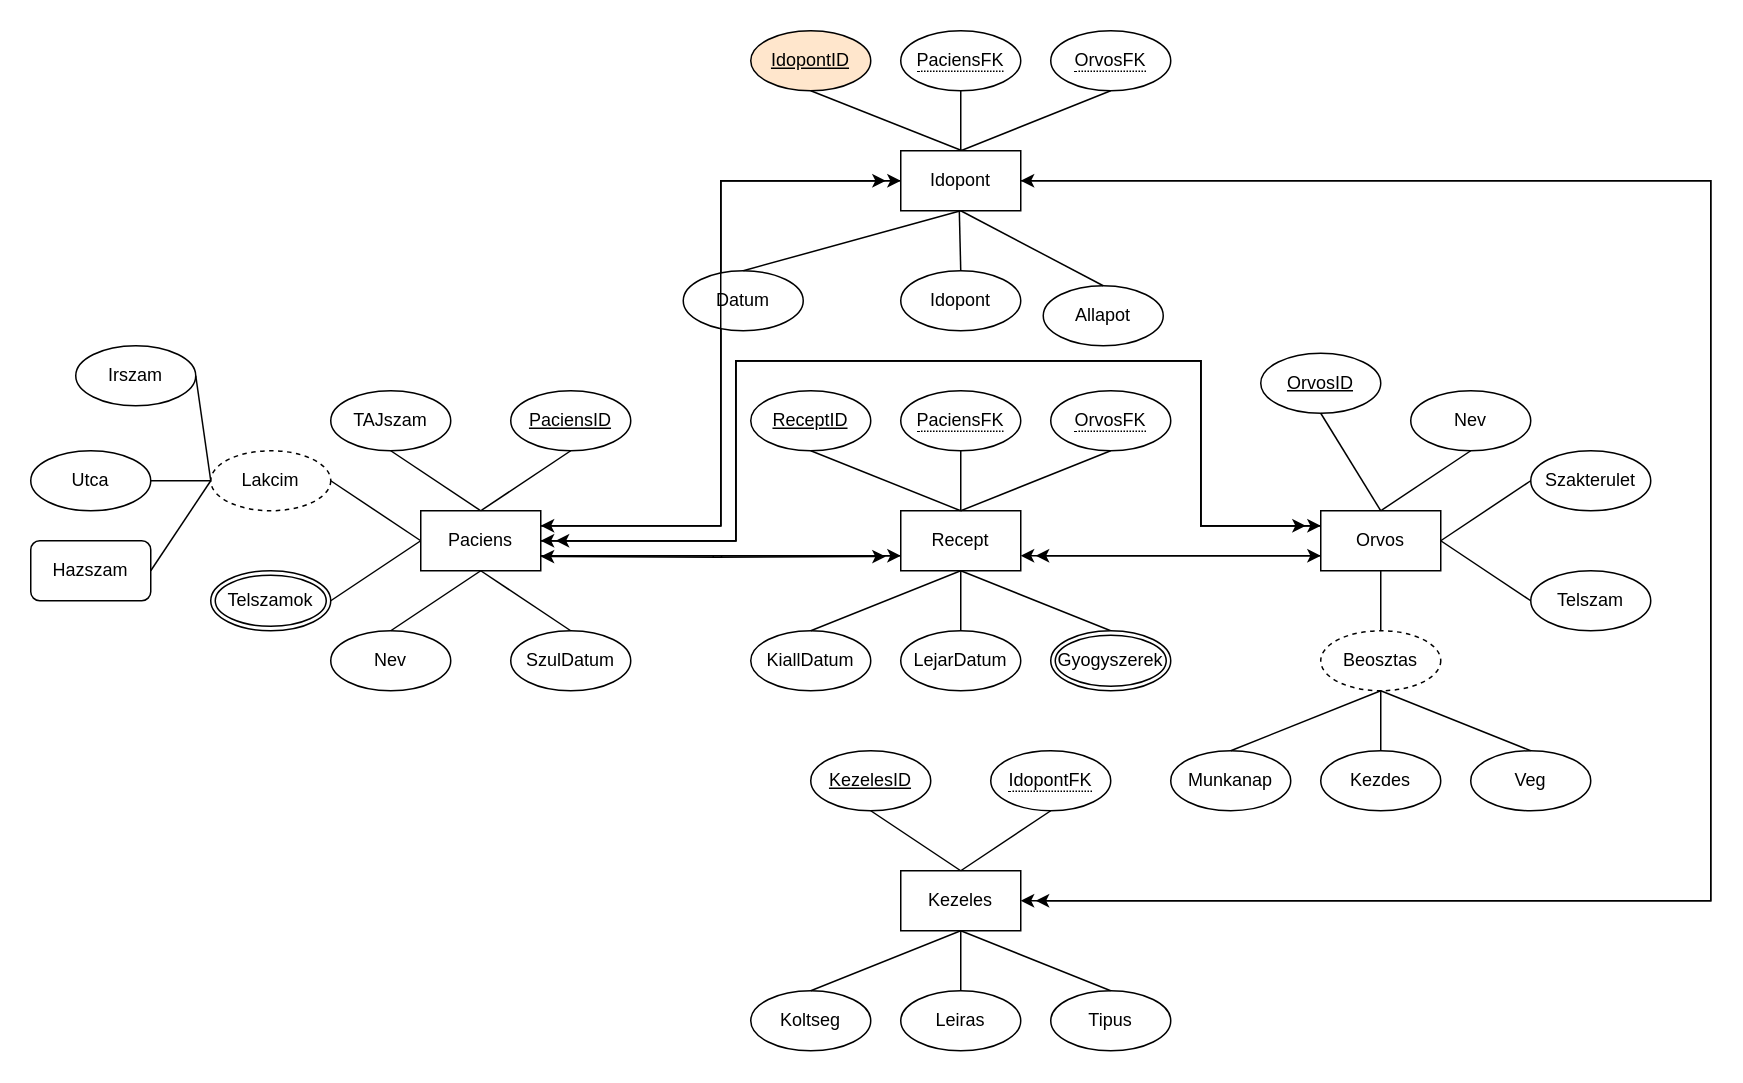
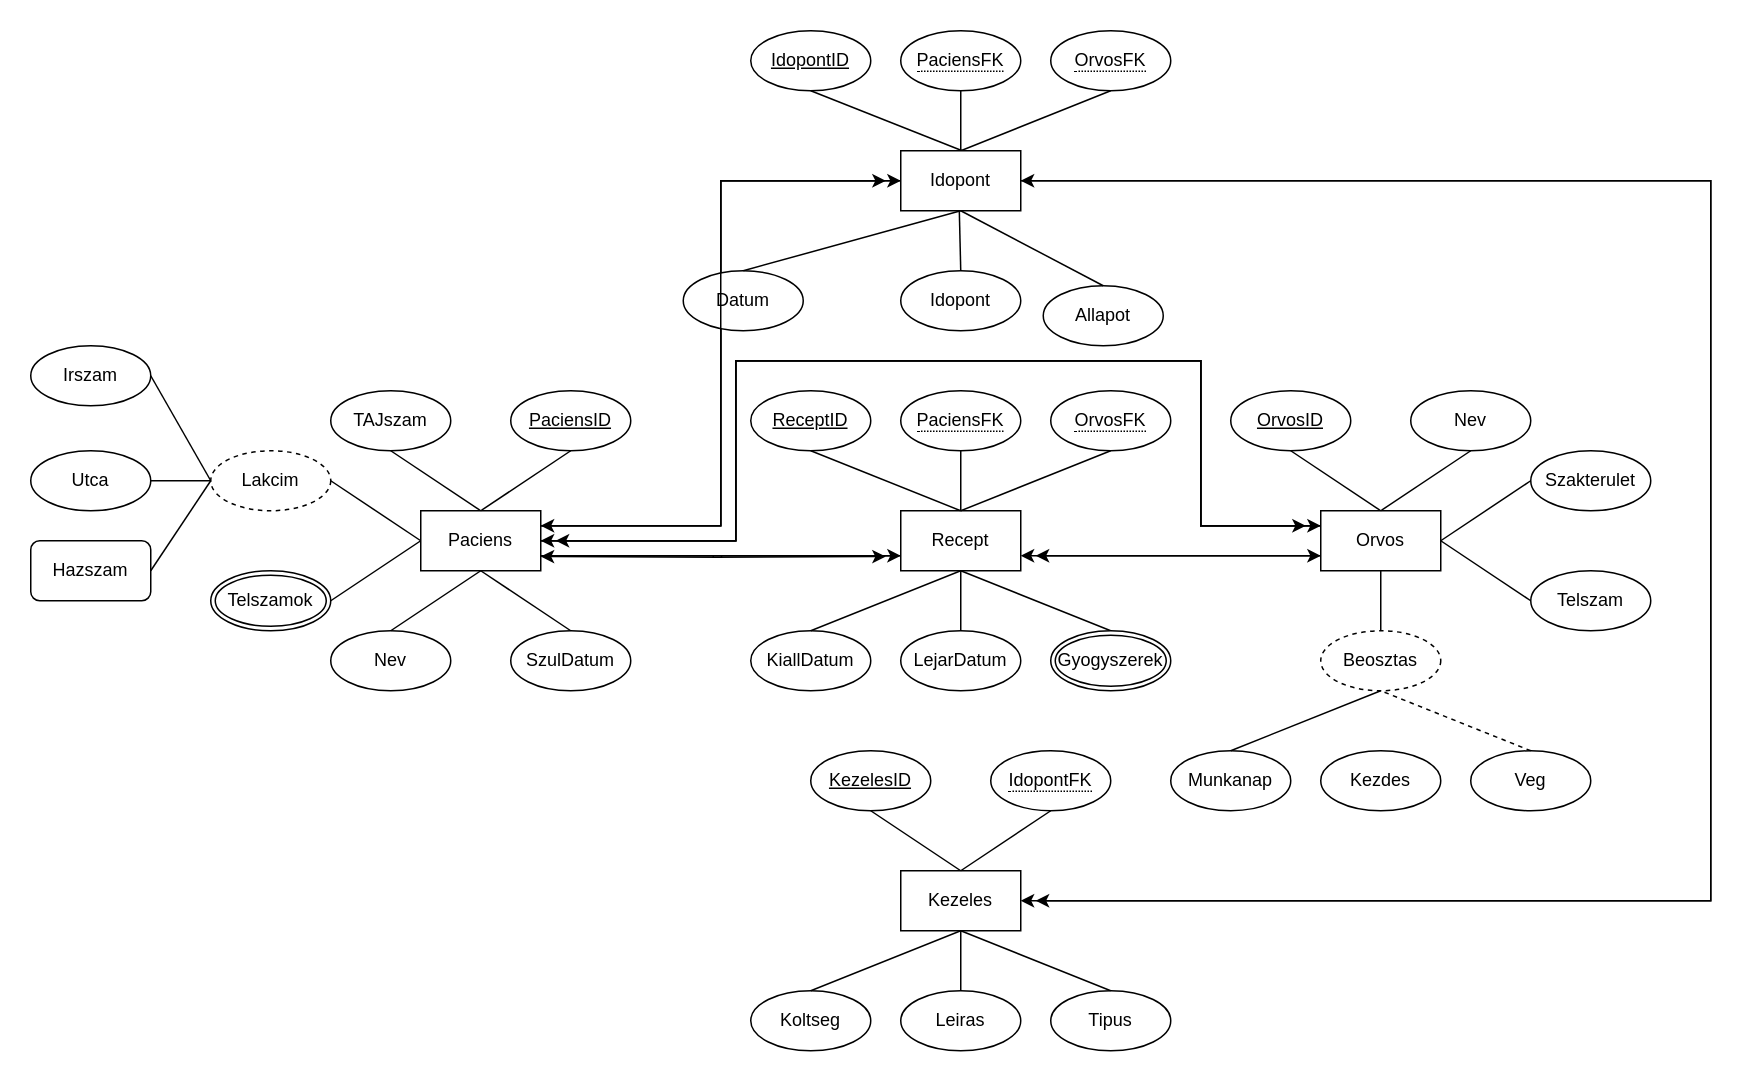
node "IdopontID": fillcolor #ffe6cc -> #ffffff
node "Irszam": moved (136, 376) -> (91, 376)
node "OrvosID": moved (1321, 383) -> (1291, 421)
edge "Beosztas" -- "Kezdes": removed
edge "Beosztas" -- "Veg": style solid -> dashed
